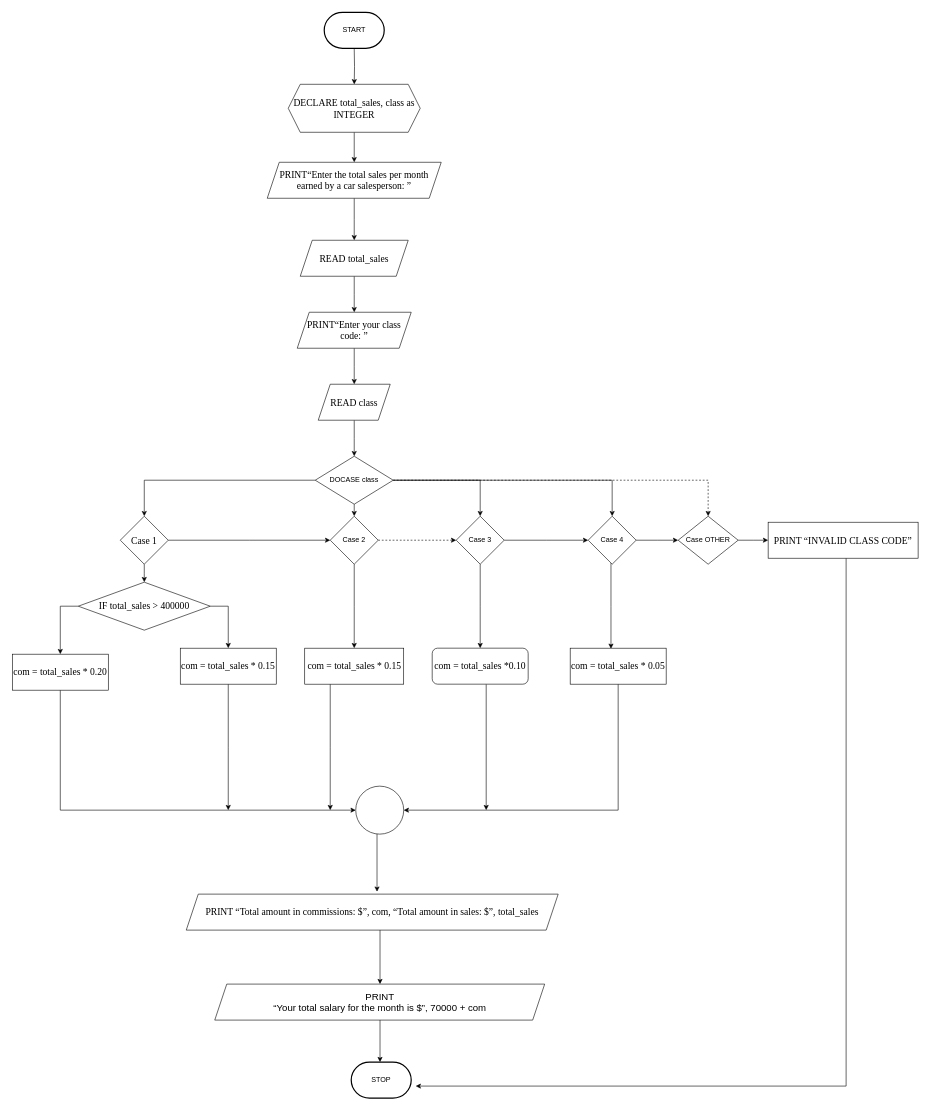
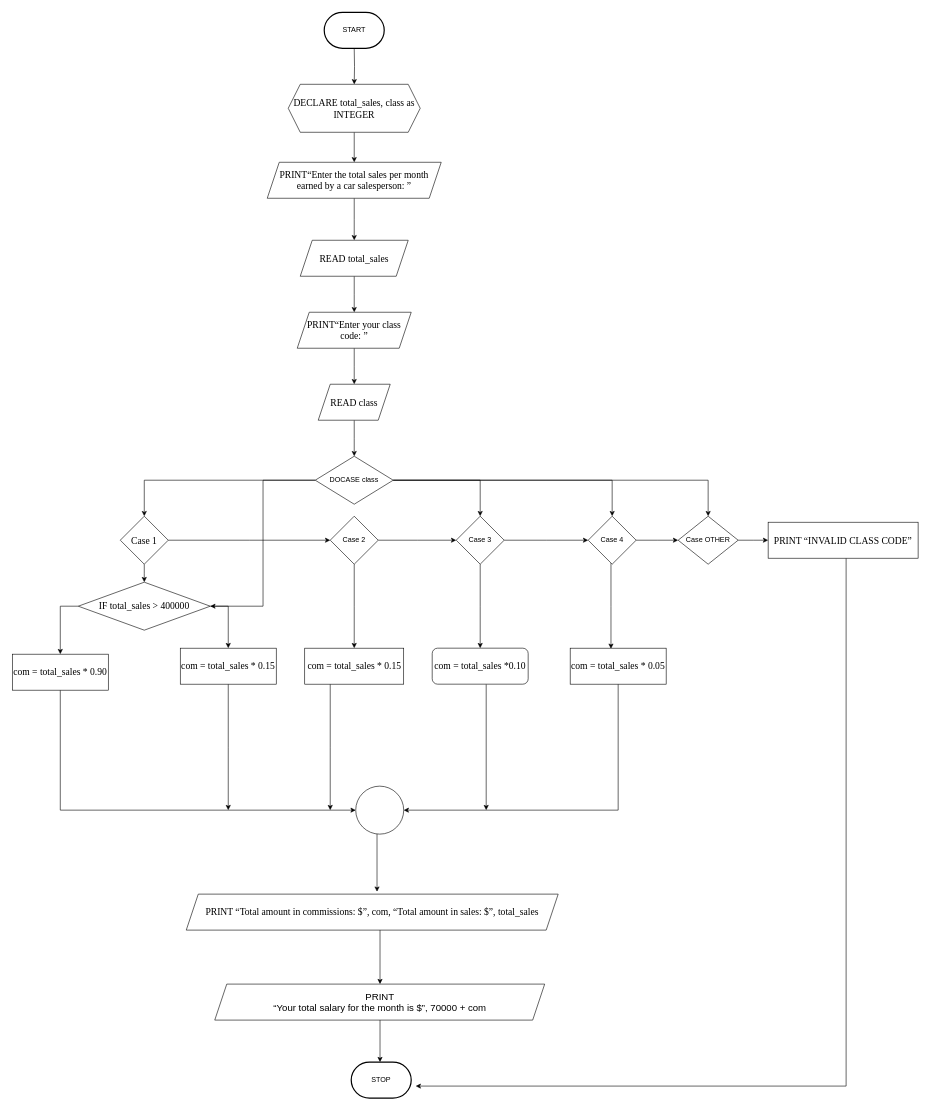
edge "DOCASE class" -> "Case OTHER": style dashed -> solid
edge "DOCASE class" -> "Case 2": now "DOCASE class" -> "IF total_sales > 400000"
edge "Case 2" -> "Case 3": style dashed -> solid
node "com = total_sales * 0.20": label "com = total_sales * 0.20" -> "com = total_sales * 0.90"
